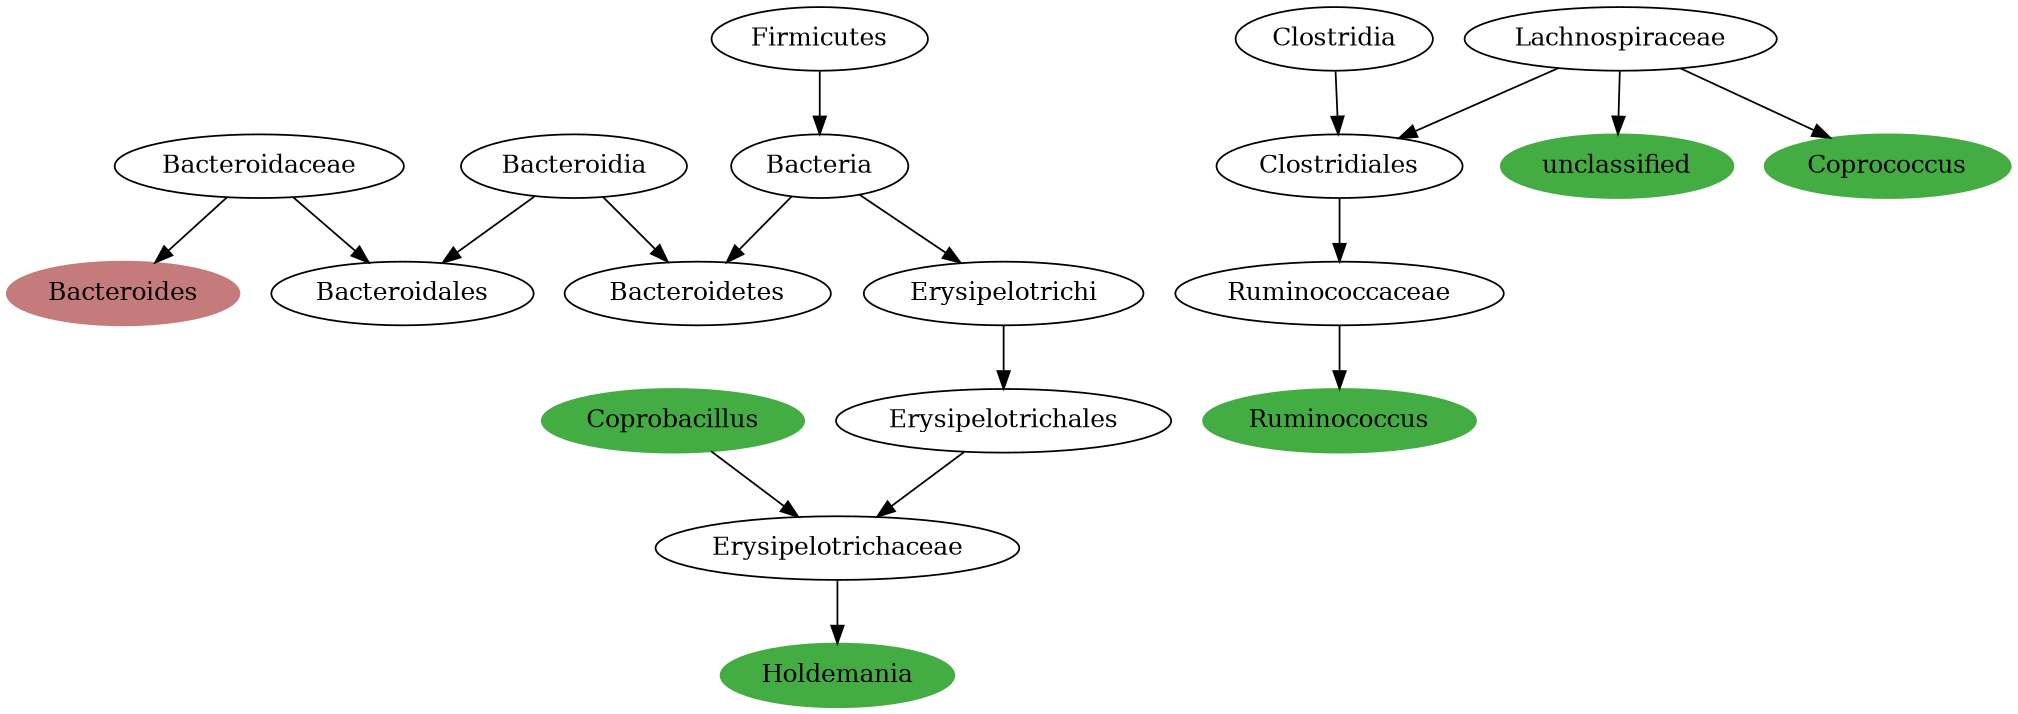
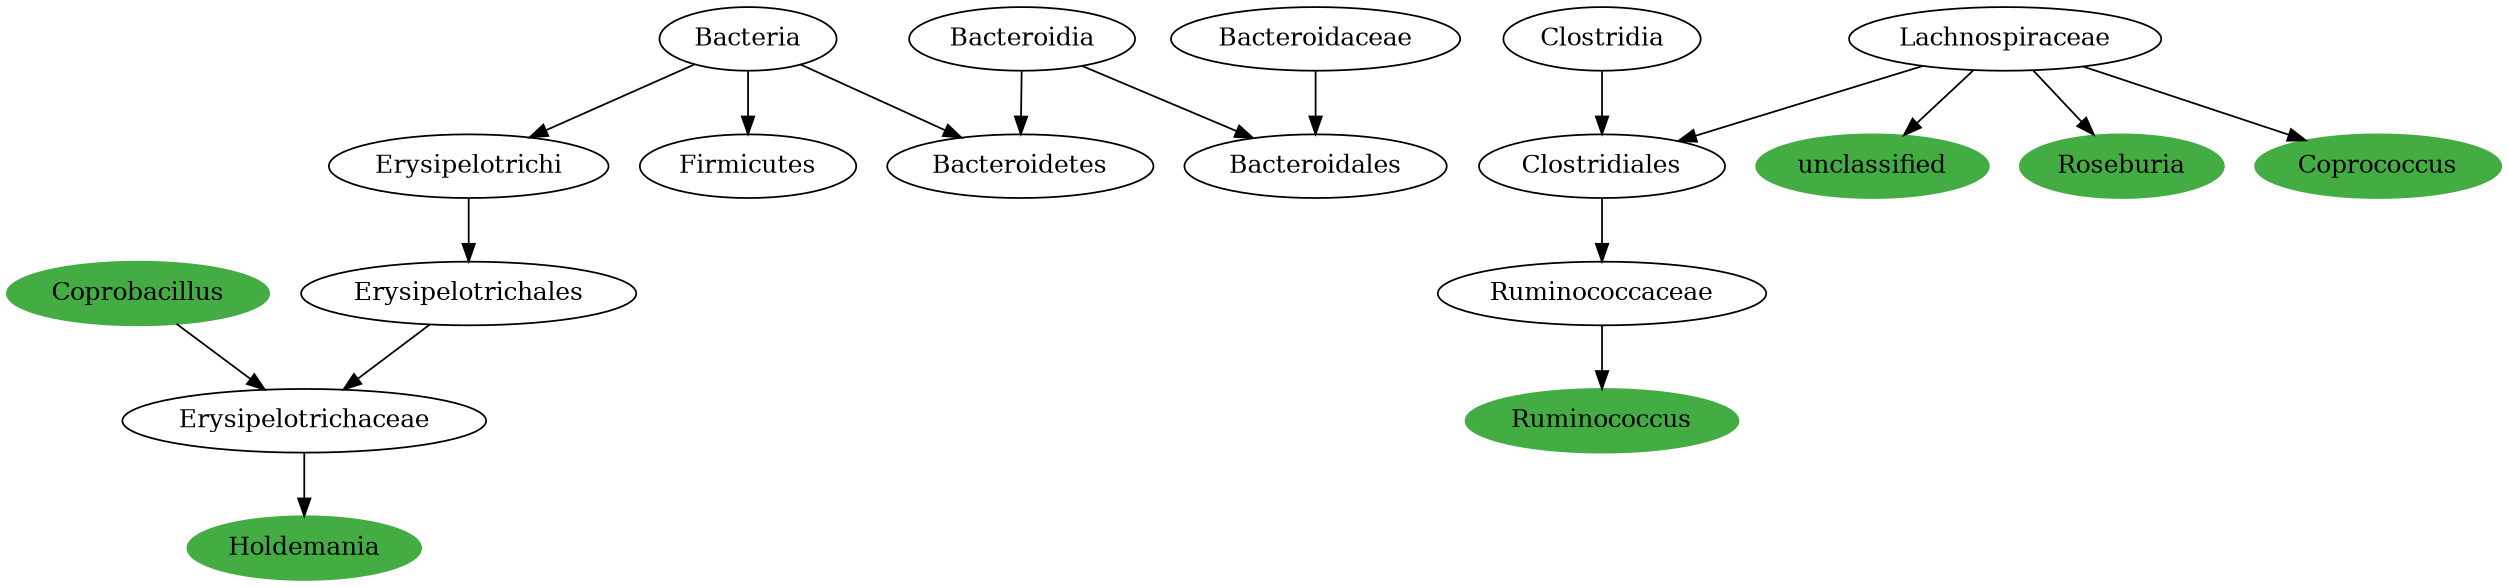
edge "Firmicutes" -> "Bacteria": reversed
node "Roseburia": added
node "Bacteroides": removed
